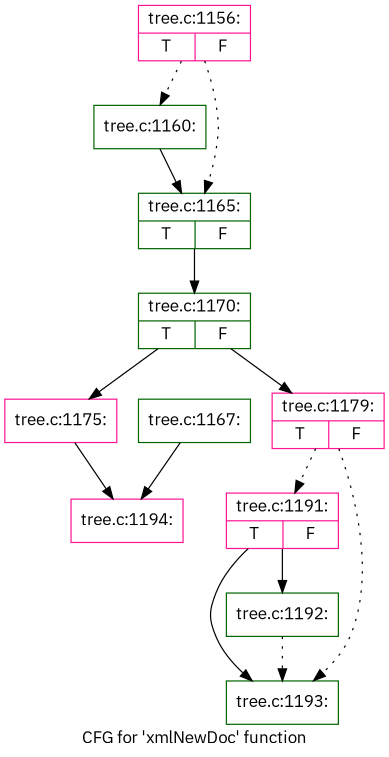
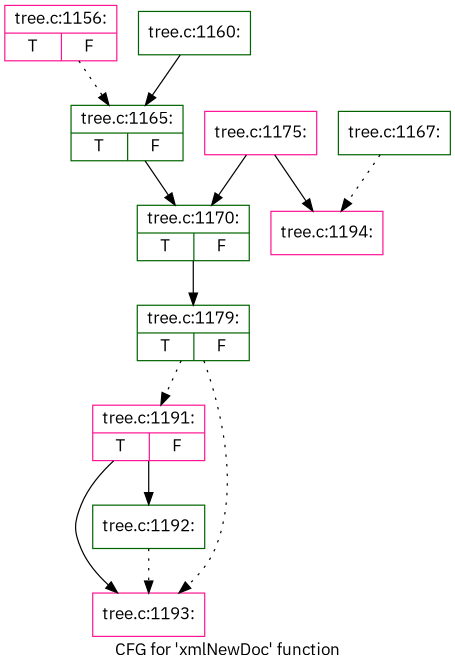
edge "tree.c:1156:" -> "tree.c:1160:": removed
edge "tree.c:1170:" -> "tree.c:1175:": reversed
node "tree.c:1179:": color deeppink -> darkgreen
edge "tree.c:1167:" -> "tree.c:1194:": style solid -> dotted
node "tree.c:1193:": color darkgreen -> deeppink
